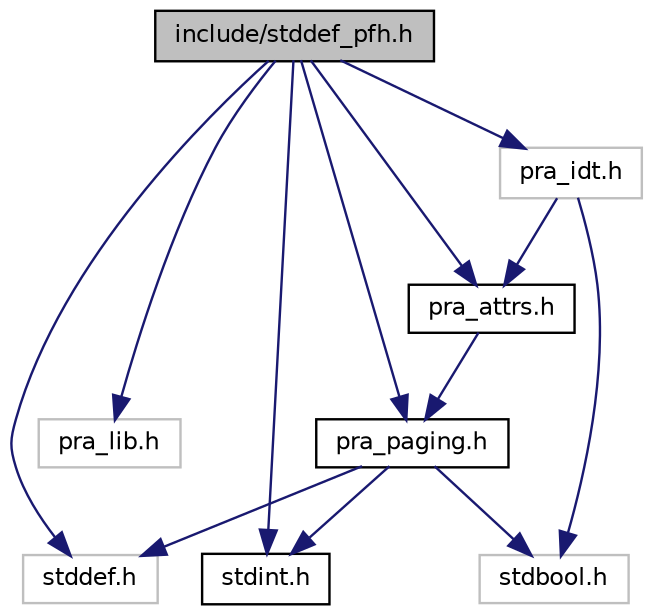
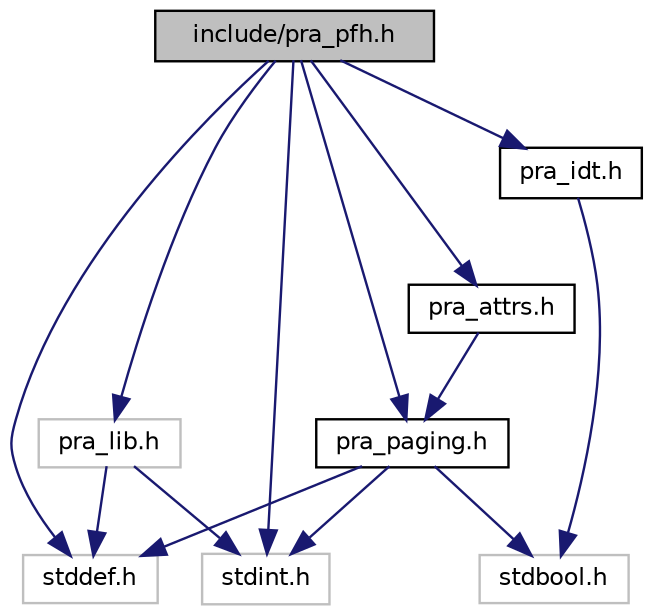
node "include/stddef_pfh.h": label "include/stddef_pfh.h" -> "include/pra_pfh.h"
node "pra_idt.h": color grey75 -> black
edge "pra_idt.h" -> "pra_attrs.h": removed
edge "pra_lib.h" -> "stddef.h": added
edge "pra_lib.h" -> "stdint.h": added
node "stdint.h": color black -> grey75
